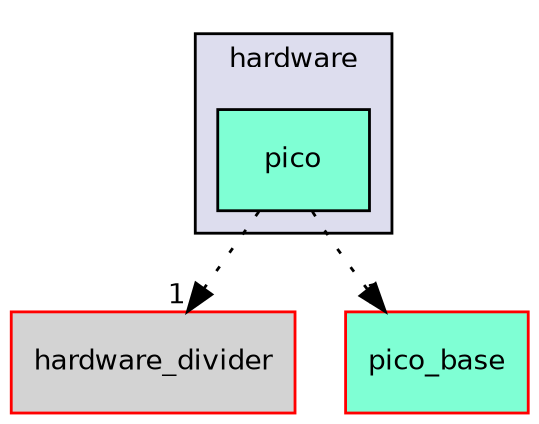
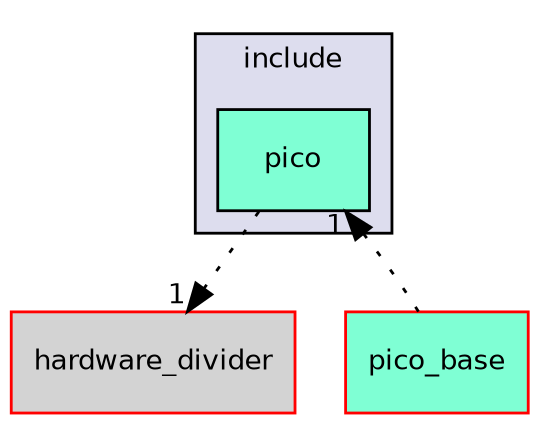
cluster "hardware": label "hardware" -> "include"
edge "pico" -> "pico_base": reversed
